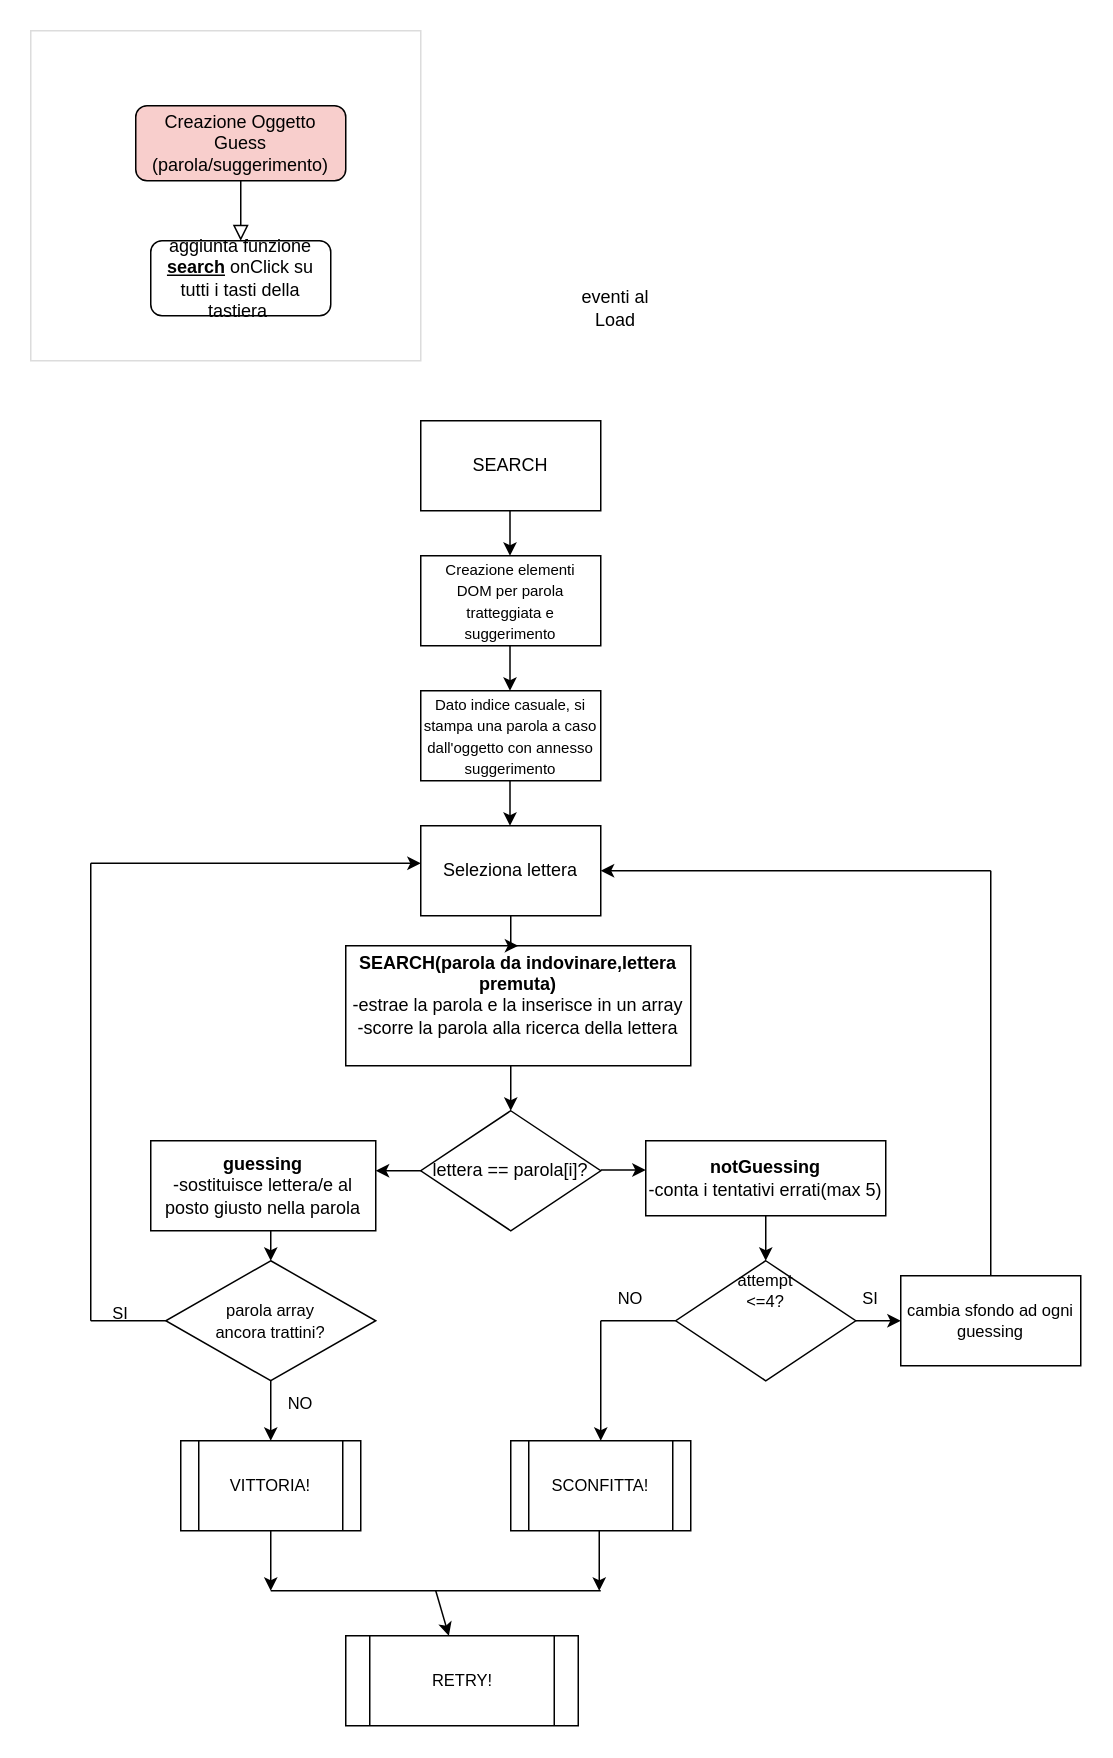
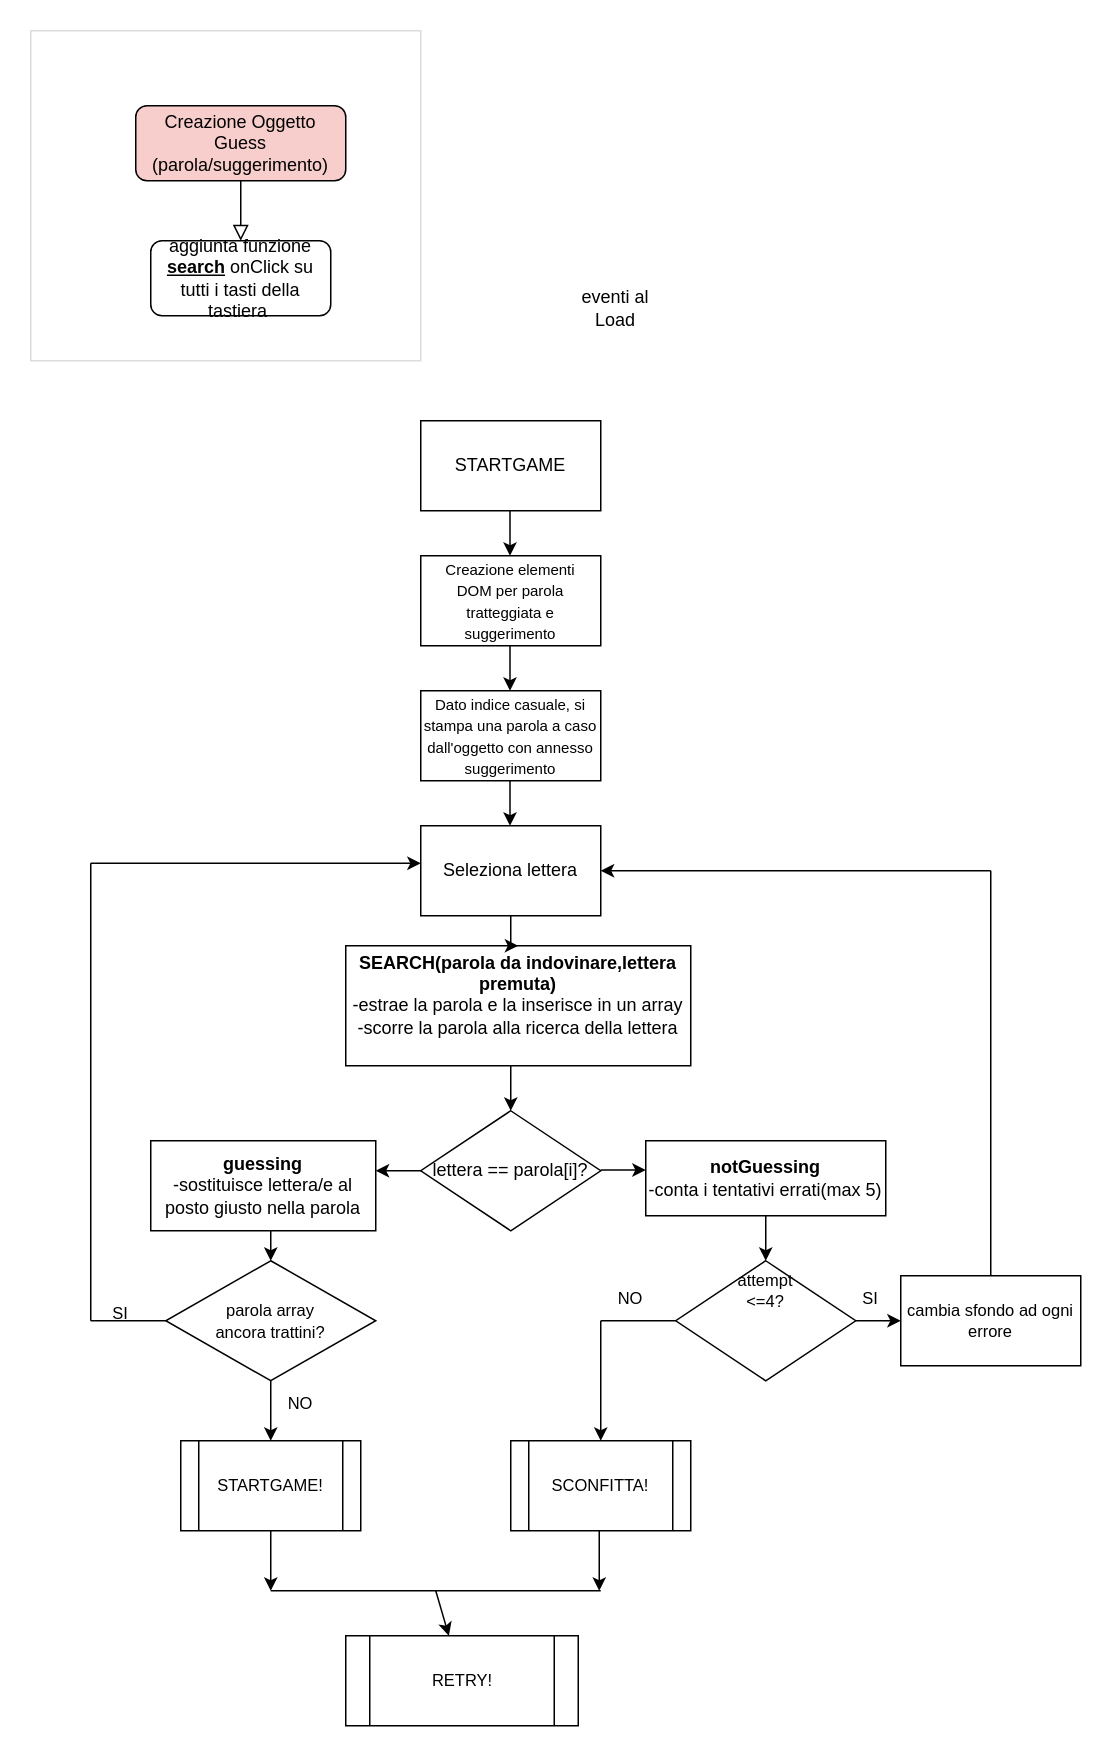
node "SEARCH": label "SEARCH" -> "STARTGAME"
node "cambia sfondo ad ogni guessing": label "cambia sfondo ad ogni guessing" -> "cambia sfondo ad ogni errore"
node "VITTORIA!": label "VITTORIA!" -> "STARTGAME!"
